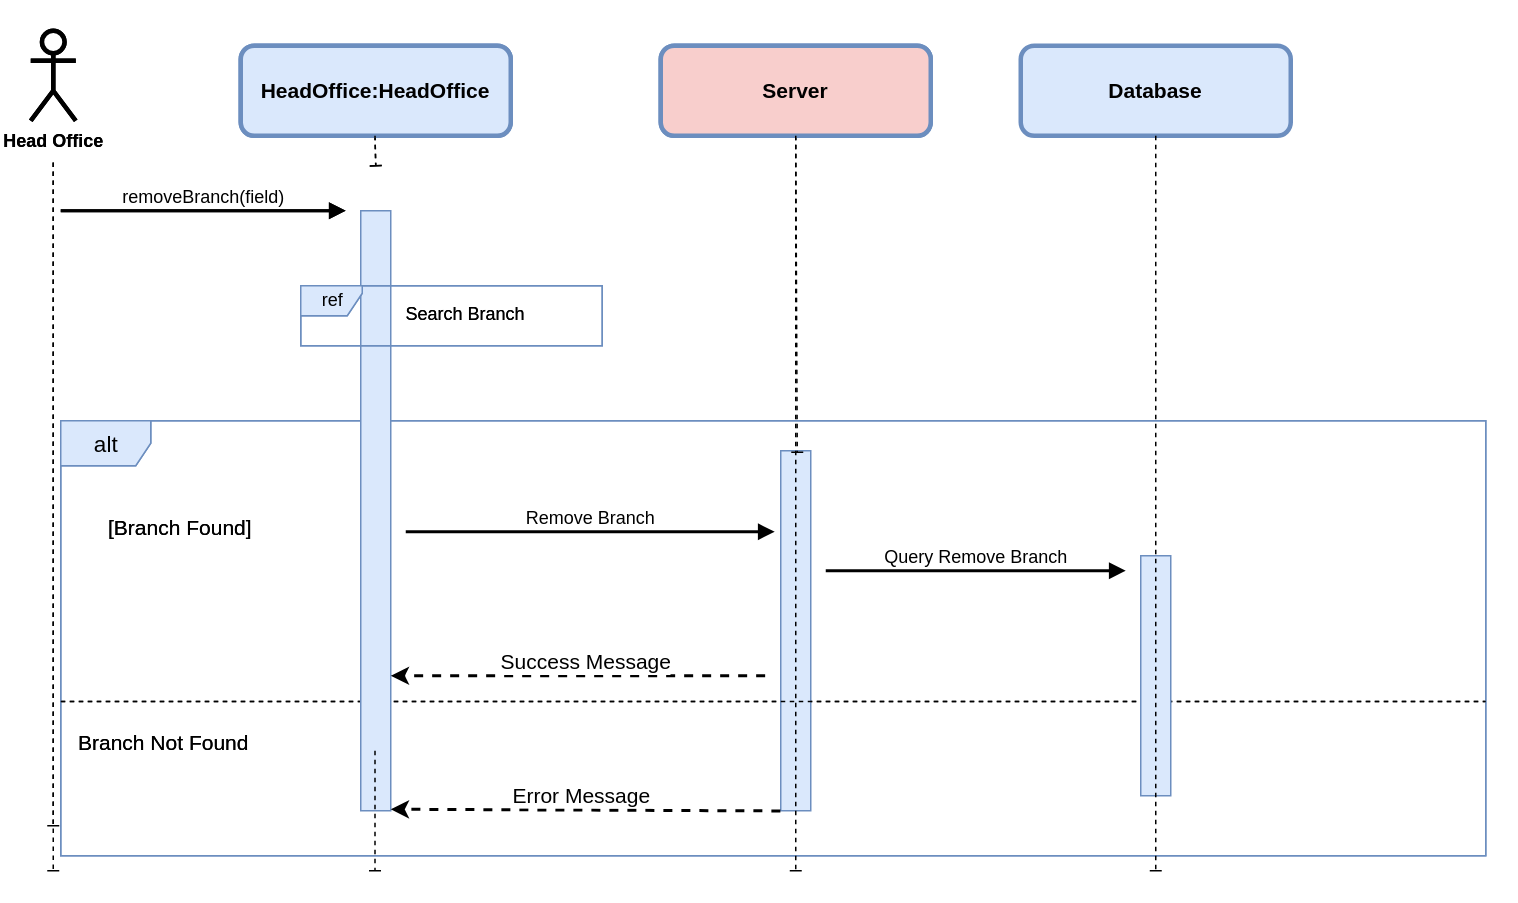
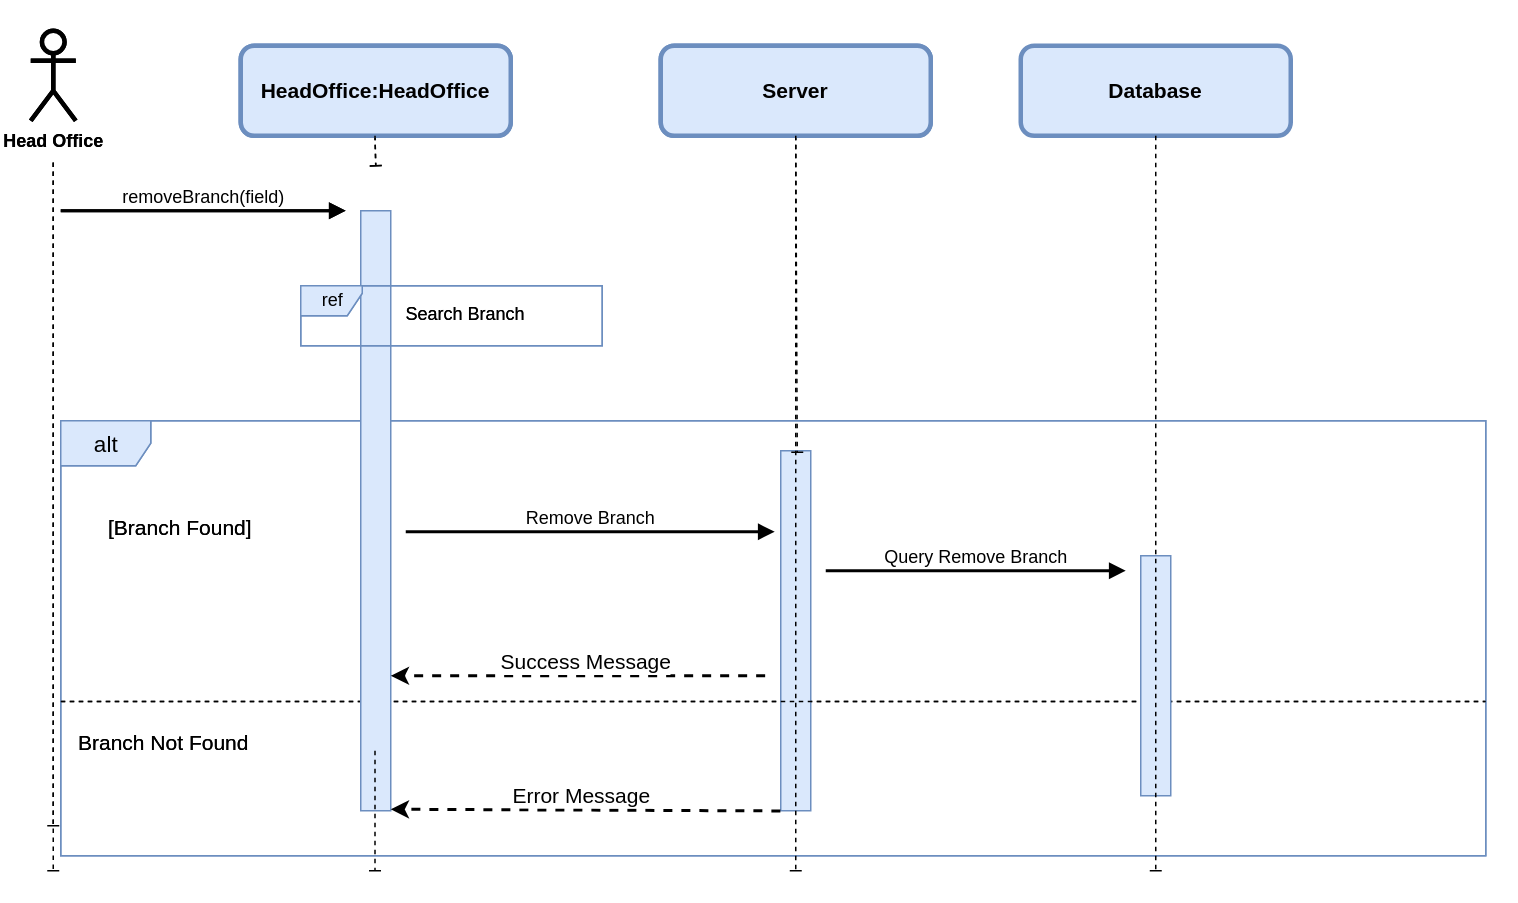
node "Server": fillcolor #f8cecc -> #dae8fc
